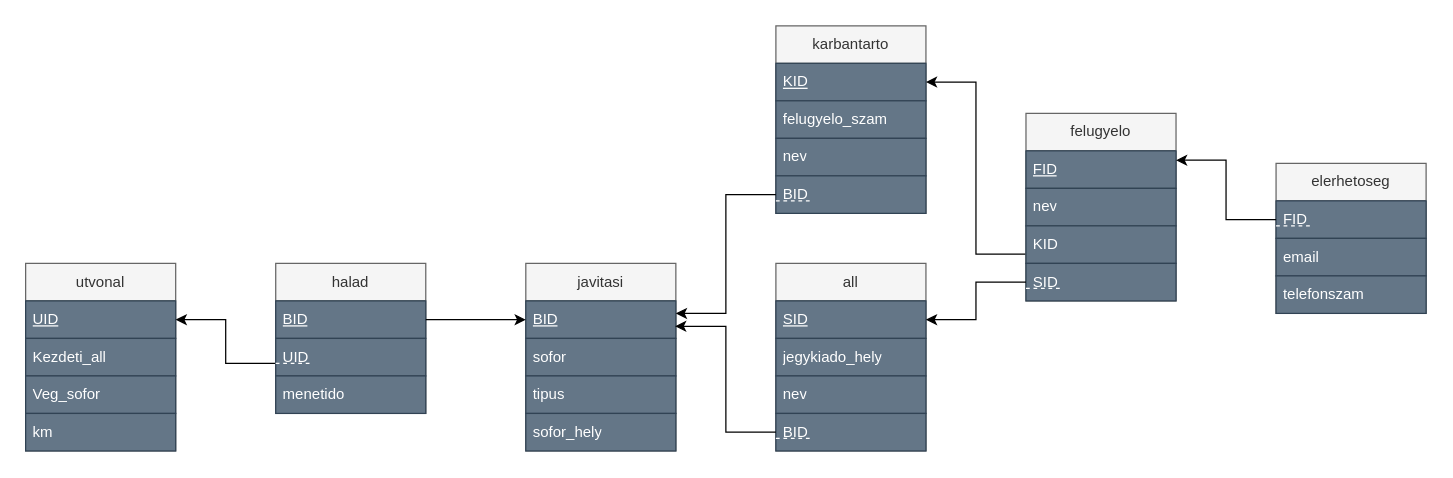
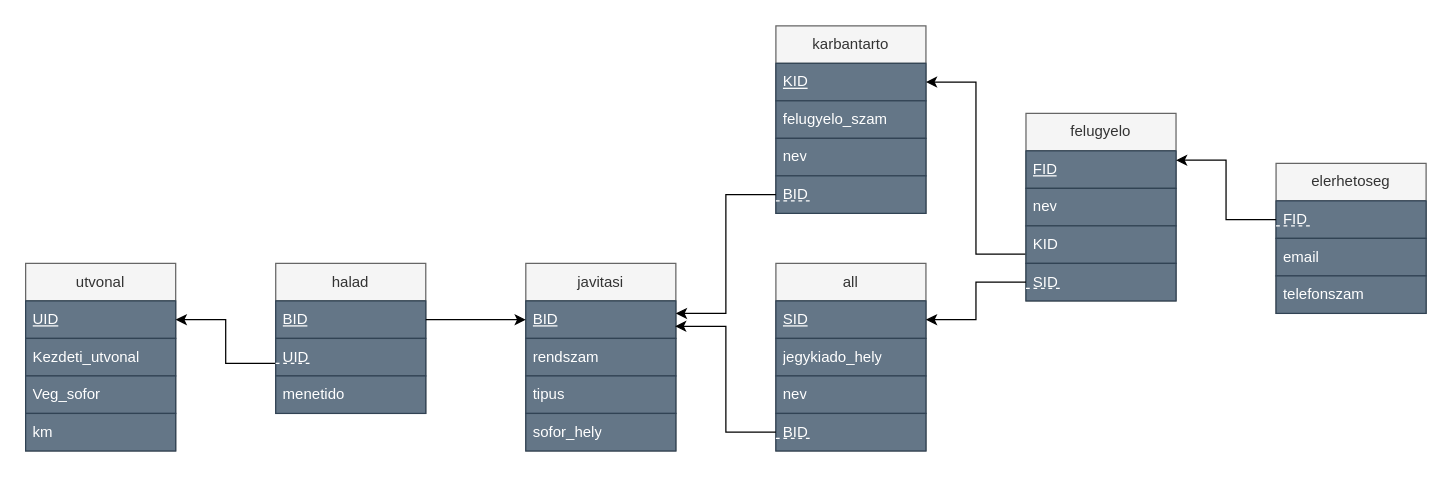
node "Kezdeti_all": label "Kezdeti_all" -> "Kezdeti_utvonal"
node "sofor": label "sofor" -> "rendszam"
